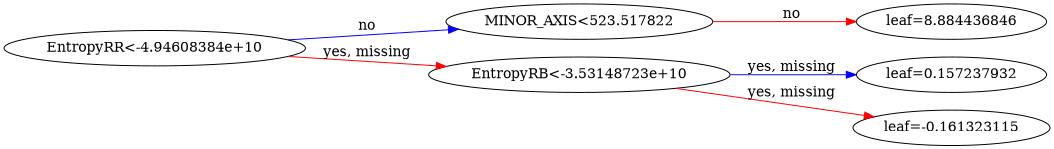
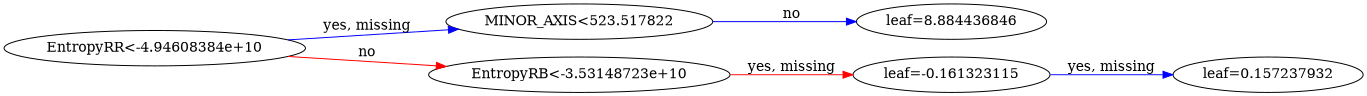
edge "MINOR_AXIS<523.517822" -> "leaf=8.884436846": color #ff0000 -> #0000ff
edge "EntropyRR<-4.94608384e+10" -> "MINOR_AXIS<523.517822": label "no" -> "yes, missing"
edge "EntropyRR<-4.94608384e+10" -> "EntropyRB<-3.53148723e+10": label "yes, missing" -> "no"
edge "EntropyRB<-3.53148723e+10" -> "leaf=0.157237932": now "leaf=-0.161323115" -> "leaf=0.157237932"
